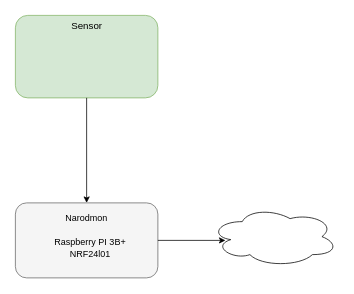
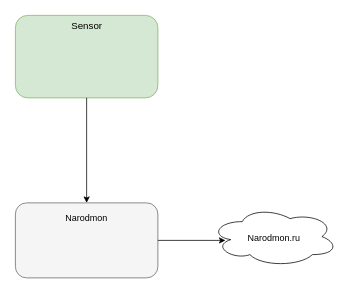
node "Narodmon.ru": added
node "Raspberry PI 3B+ NRF24l01": removed
